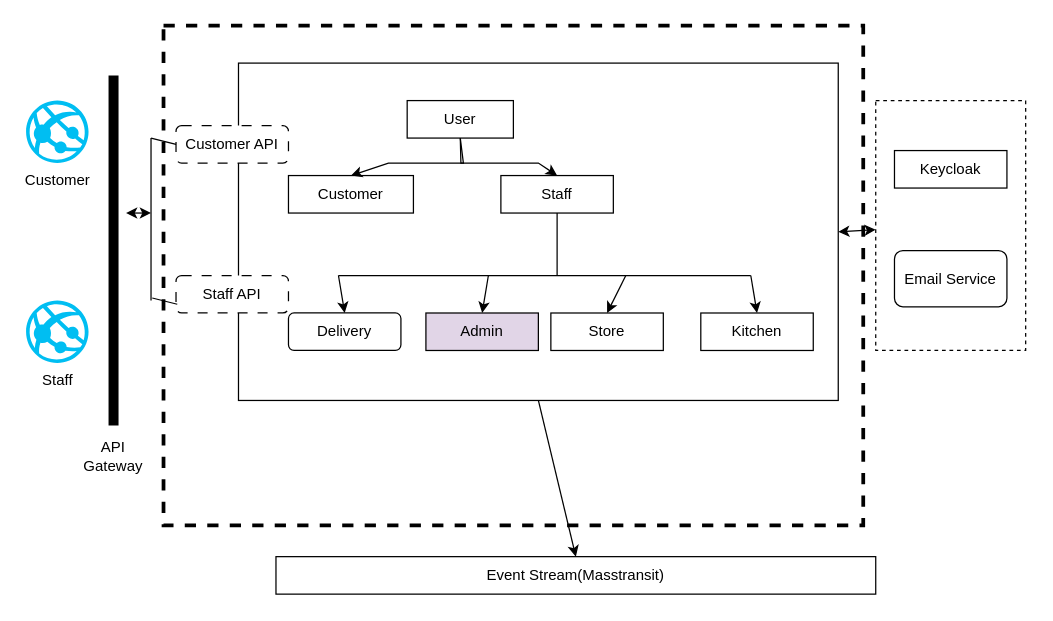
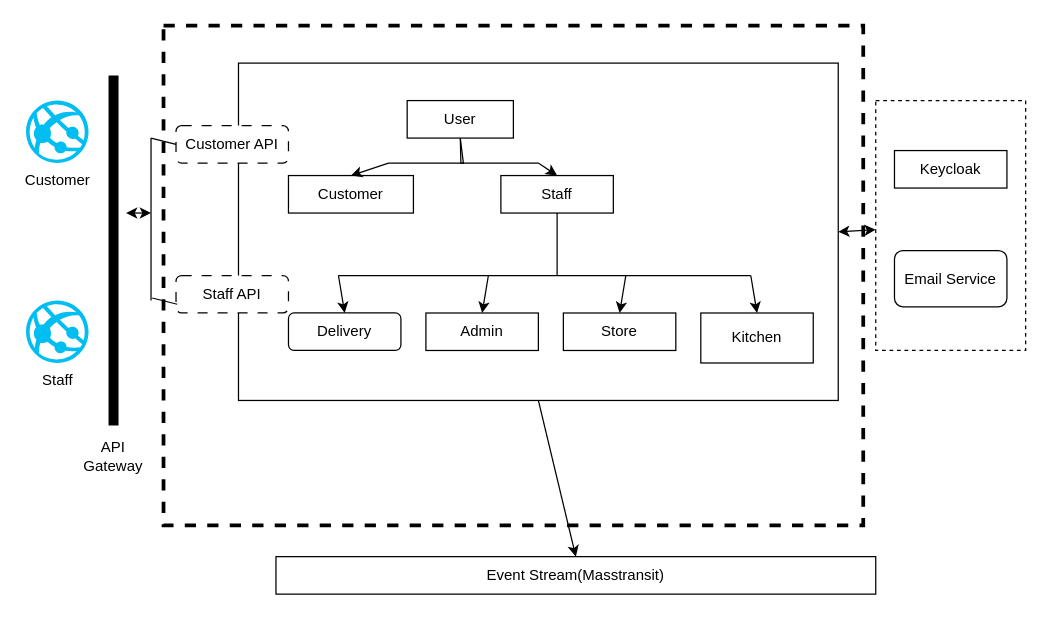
node "Admin": fillcolor #e1d5e7 -> #ffffff
node "Store": moved (607, 332) -> (619, 332)
node "Kitchen": size 113x38 -> 113x50
